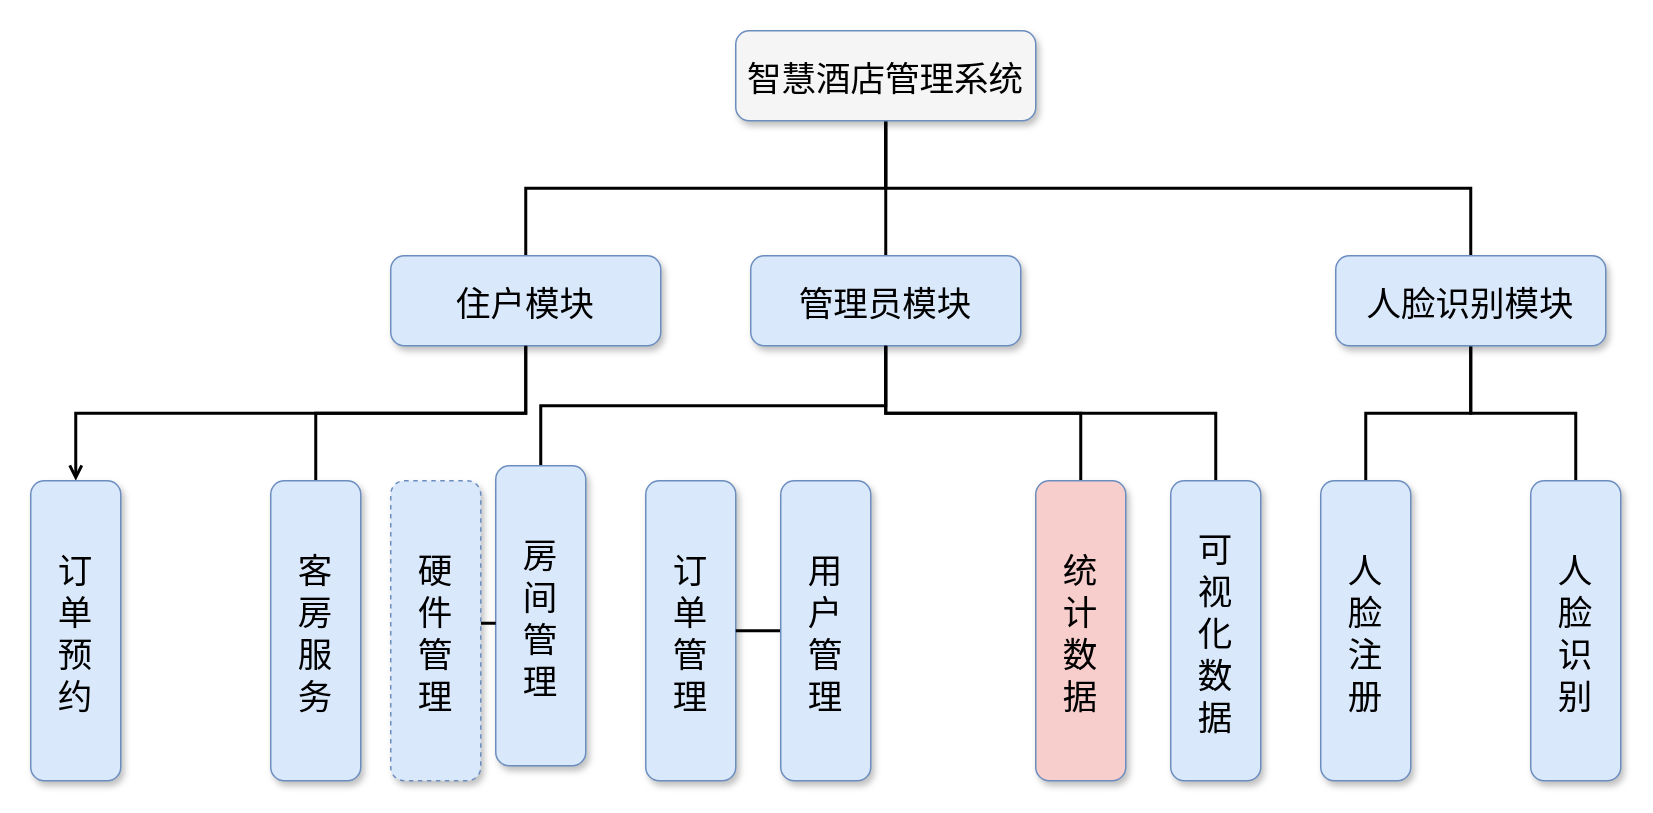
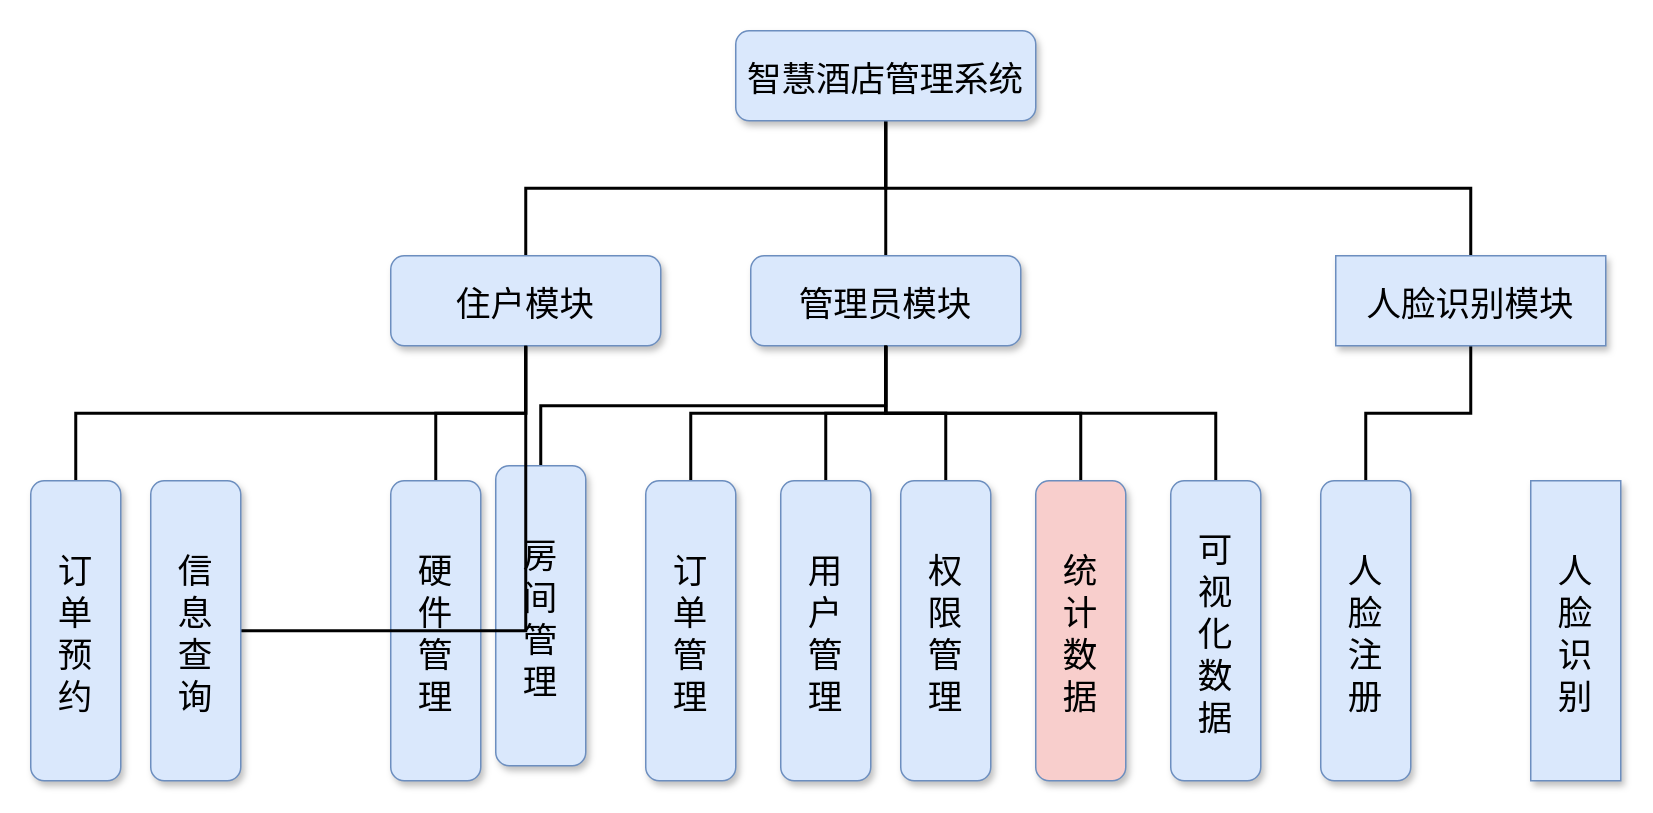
node "智慧酒店管理系统": fillcolor #f5f5f5 -> #dae8fc
node "人脸识别模块": shape rounded rectangle -> rectangle
edge "管理员模块" -- "订 单 管 理": added
edge "人脸识别模块" -- "人 脸 识 别": removed
edge "住户模块" -- "客 房 服 务": removed
edge "管理员模块" -- "权 限 管 理": added
edge "住户模块" -> "订 单 预 约": arrowhead open -> none
edge "房 间 管 理" -- "硬 件 管 理": now "住户模块" -- "硬 件 管 理"
node "信 息 查 询": added
node "客 房 服 务": removed
node "硬 件 管 理": style dashed -> solid
edge "住户模块" -- "信 息 查 询": added
edge "订 单 管 理" -- "用 户 管 理": now "管理员模块" -- "用 户 管 理"
node "权 限 管 理": added
node "人 脸 识 别": shape rounded rectangle -> rectangle
